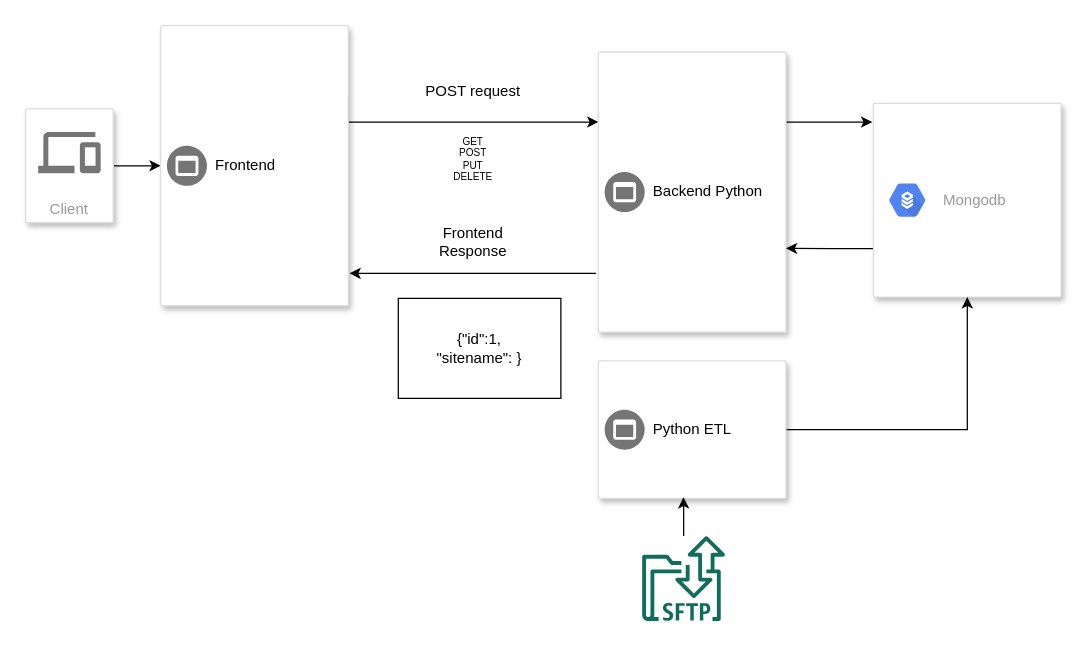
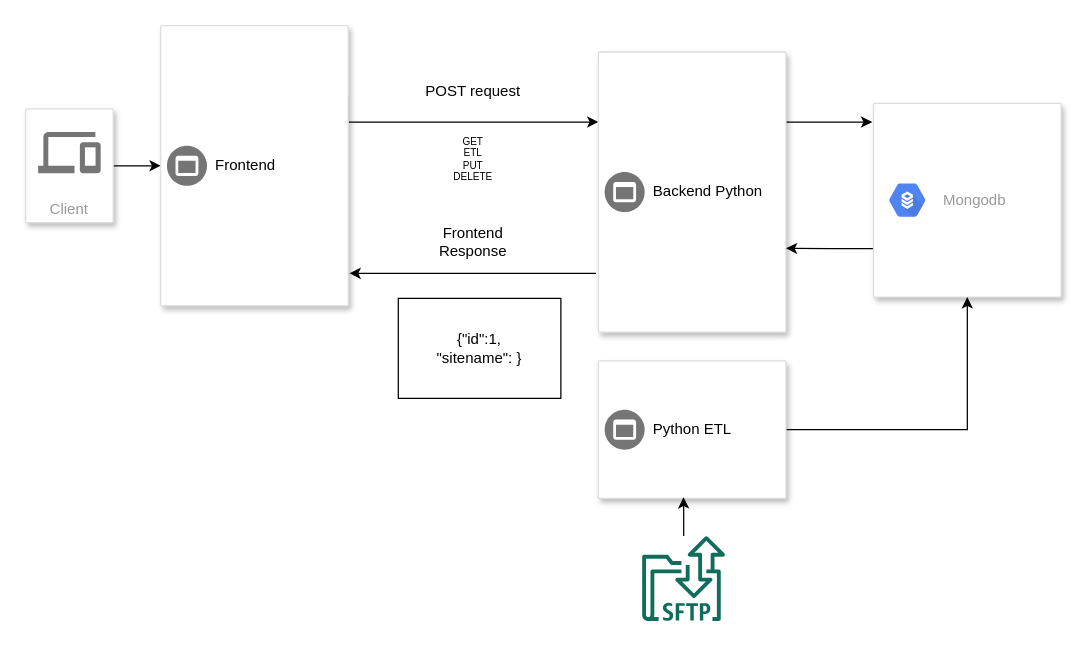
node "GET POST PUT DELETE": label "GET POST PUT DELETE" -> "GET ETL PUT DELETE"
